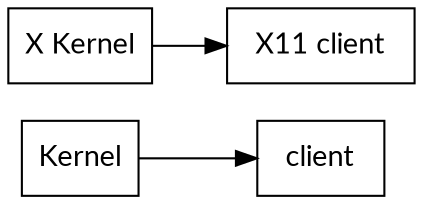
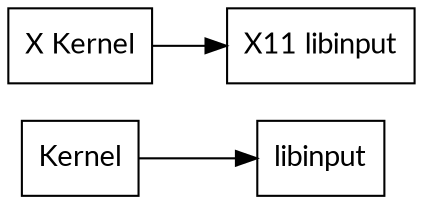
node "X11 client": label "X11 client" -> "X11 libinput"
node "client": label "client" -> "libinput"
